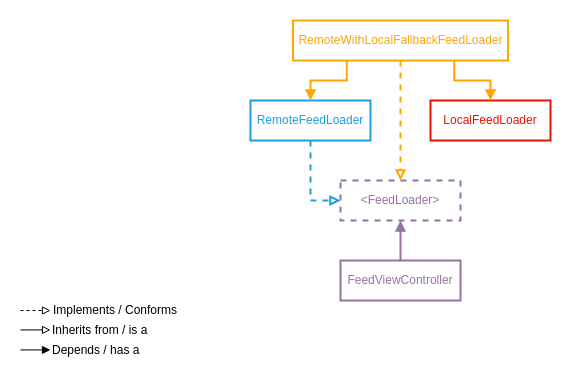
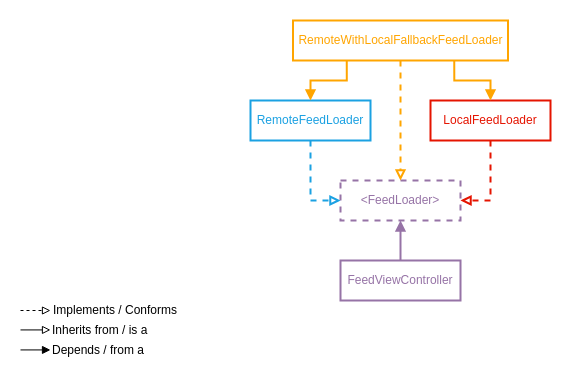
edge "LocalFeedLoader" -> "<FeedLoader>": added
node "Depends / has a": label "Depends / has a" -> "Depends / from a"
